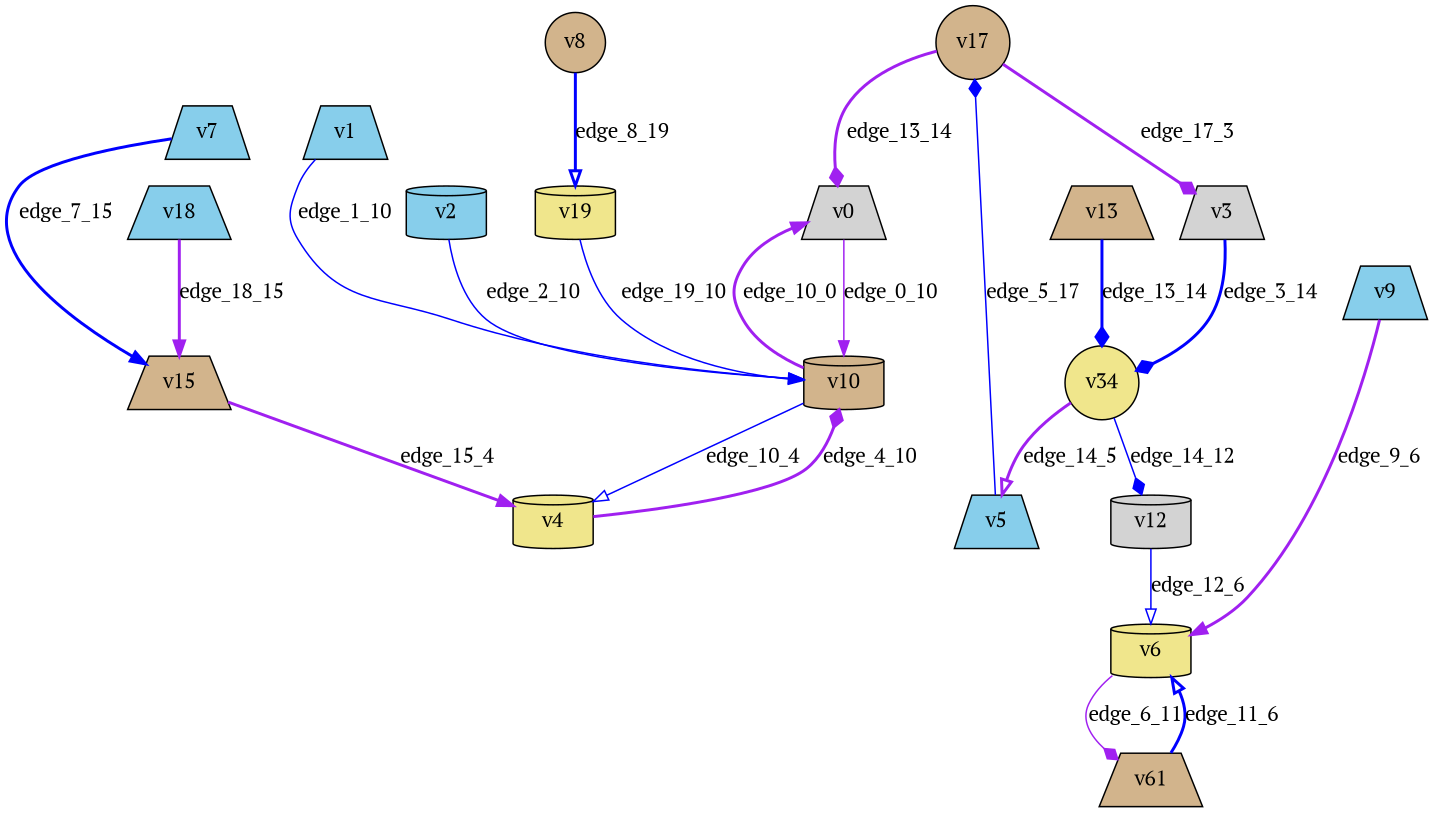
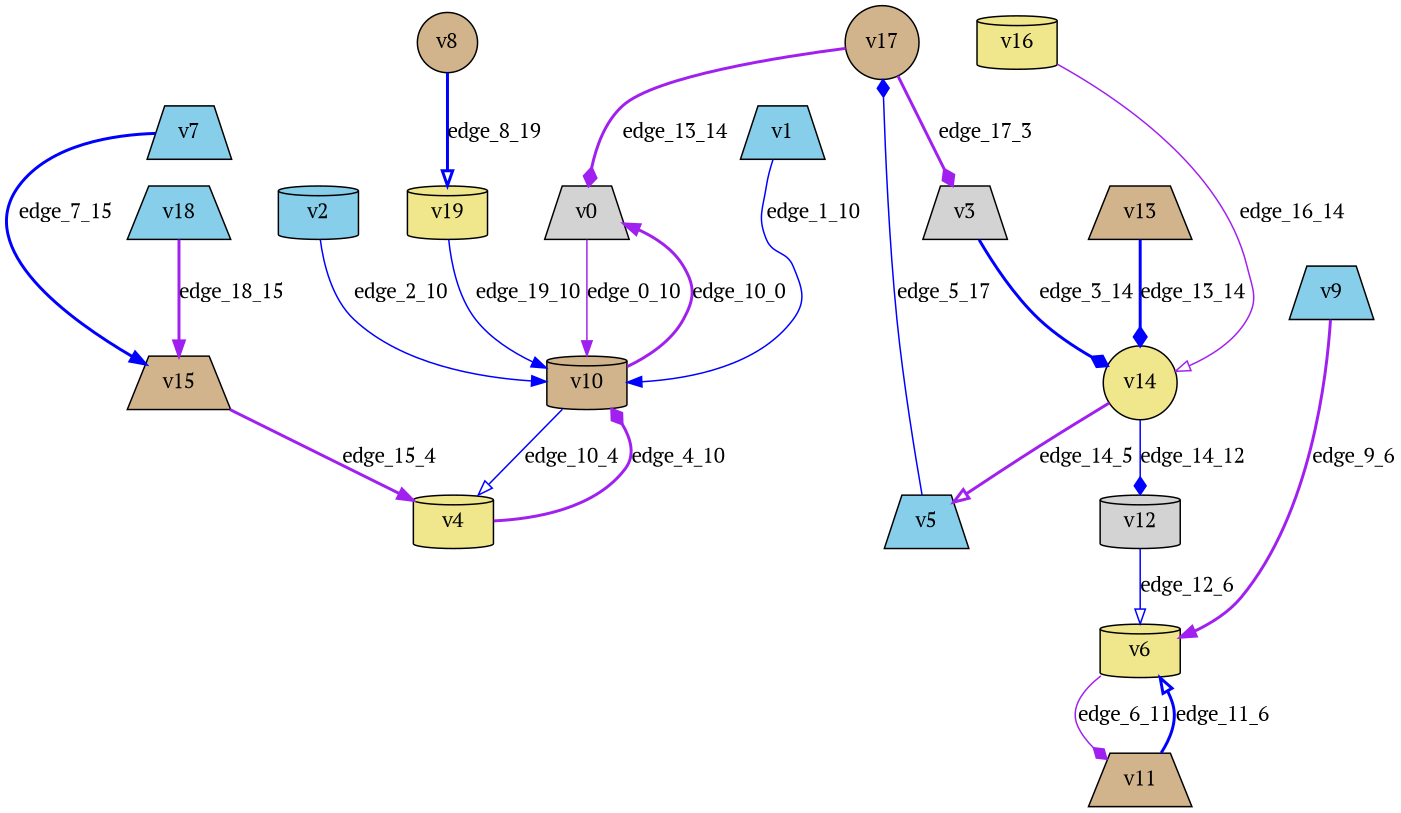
node "v16": added
node "v34": label "v34" -> "v14"
node "v61": label "v61" -> "v11"
